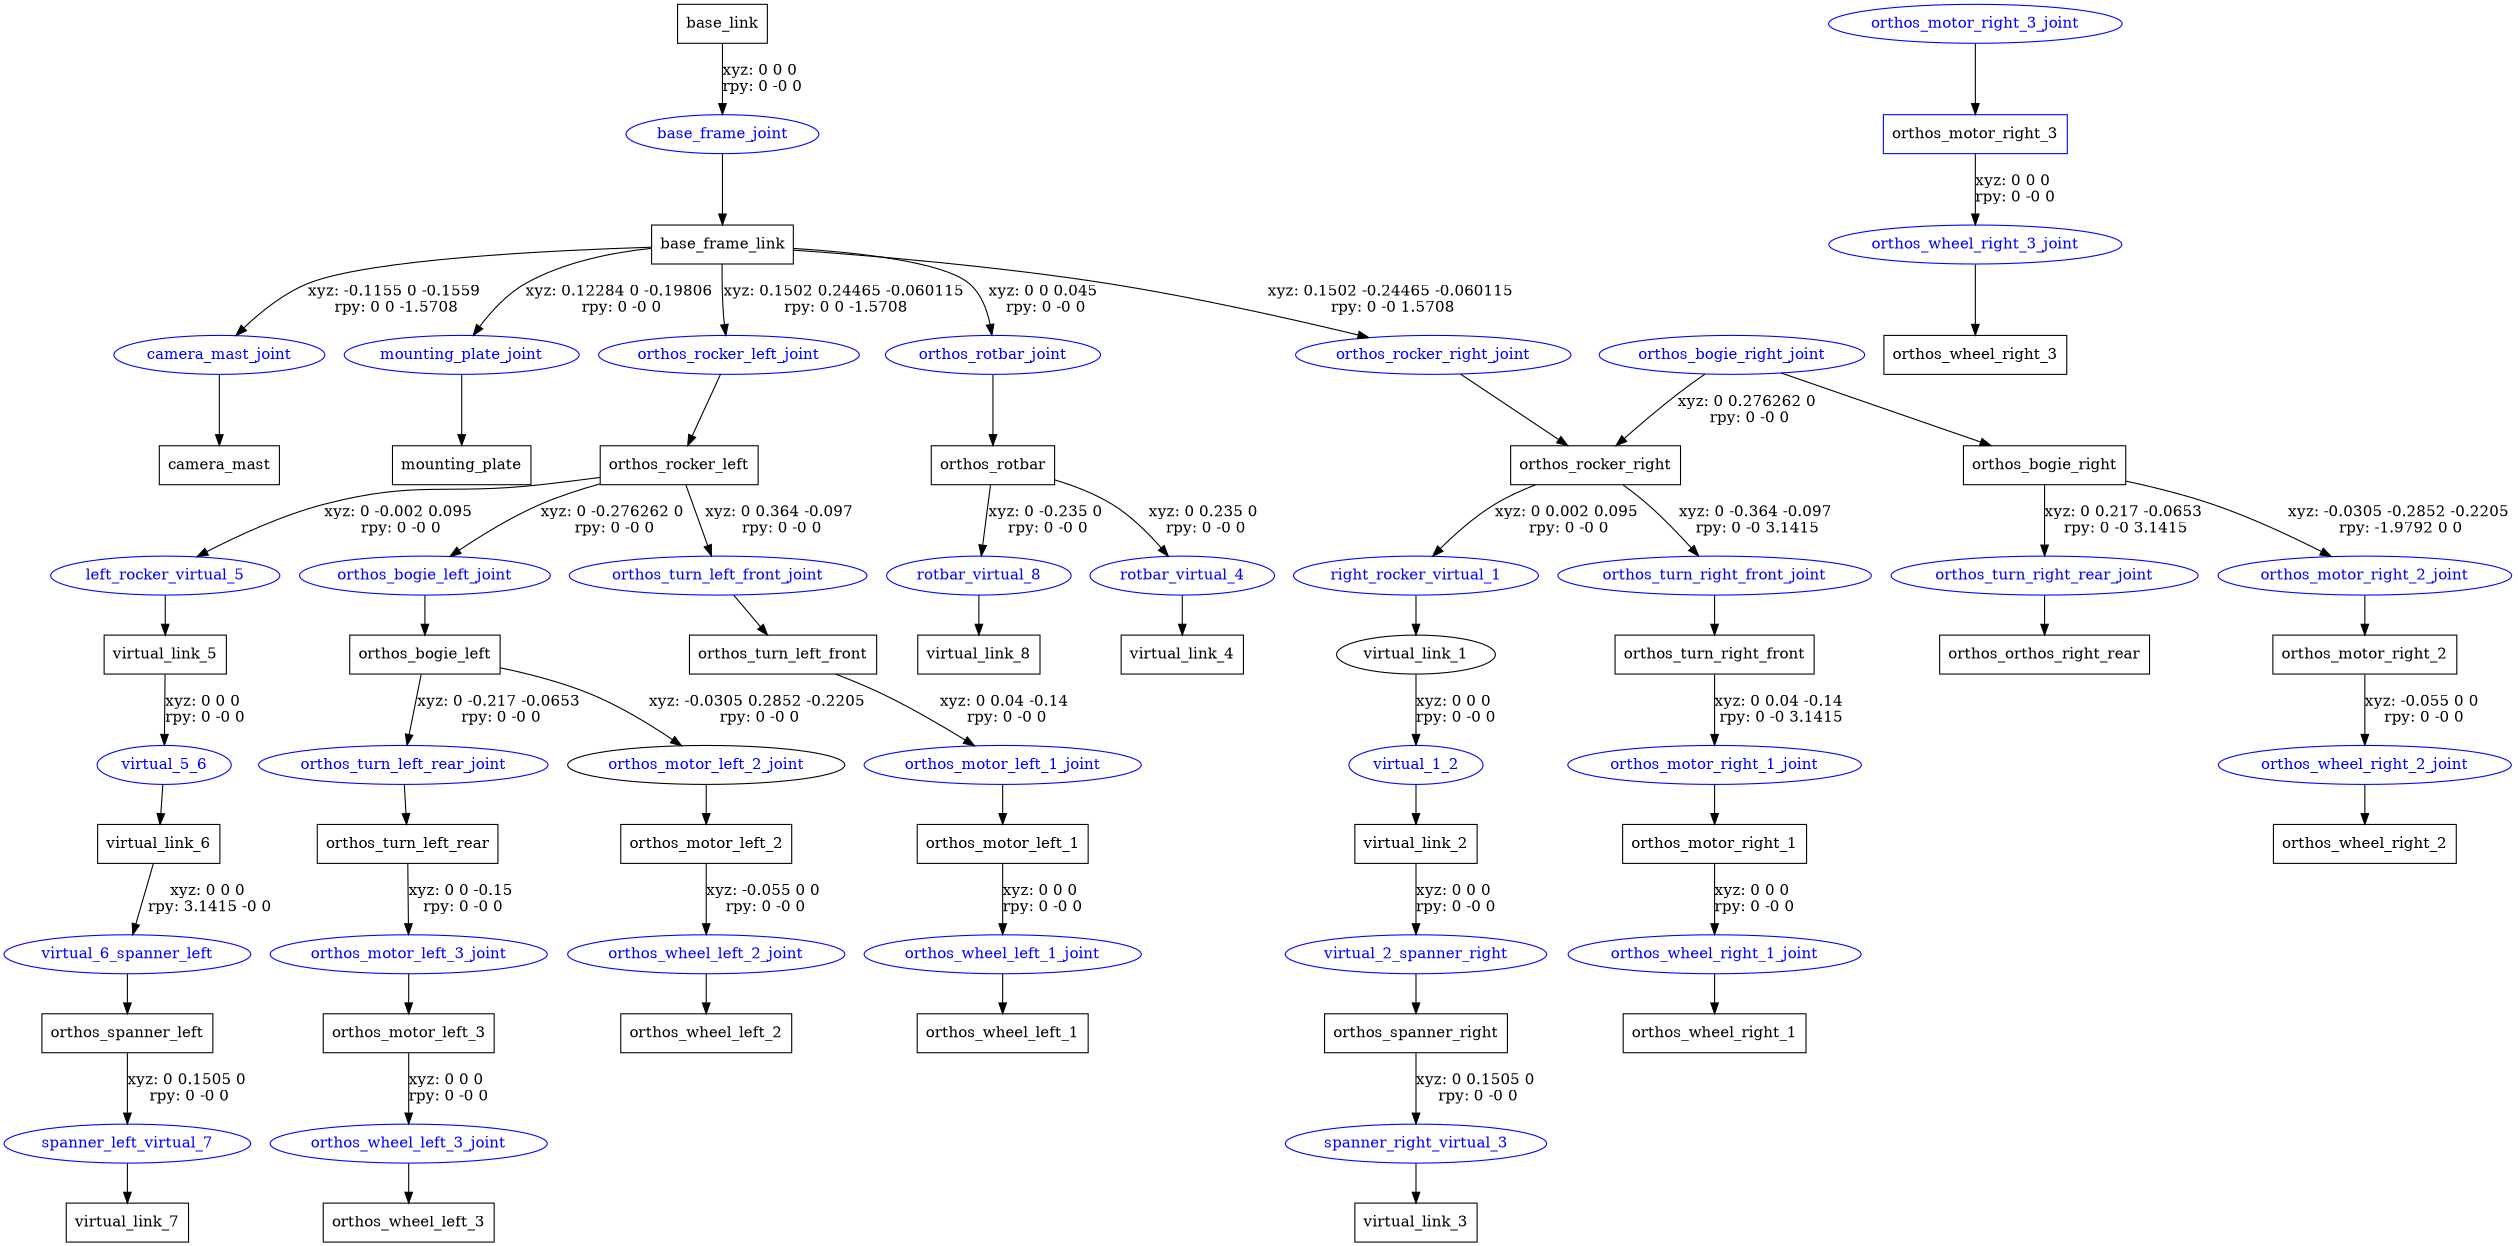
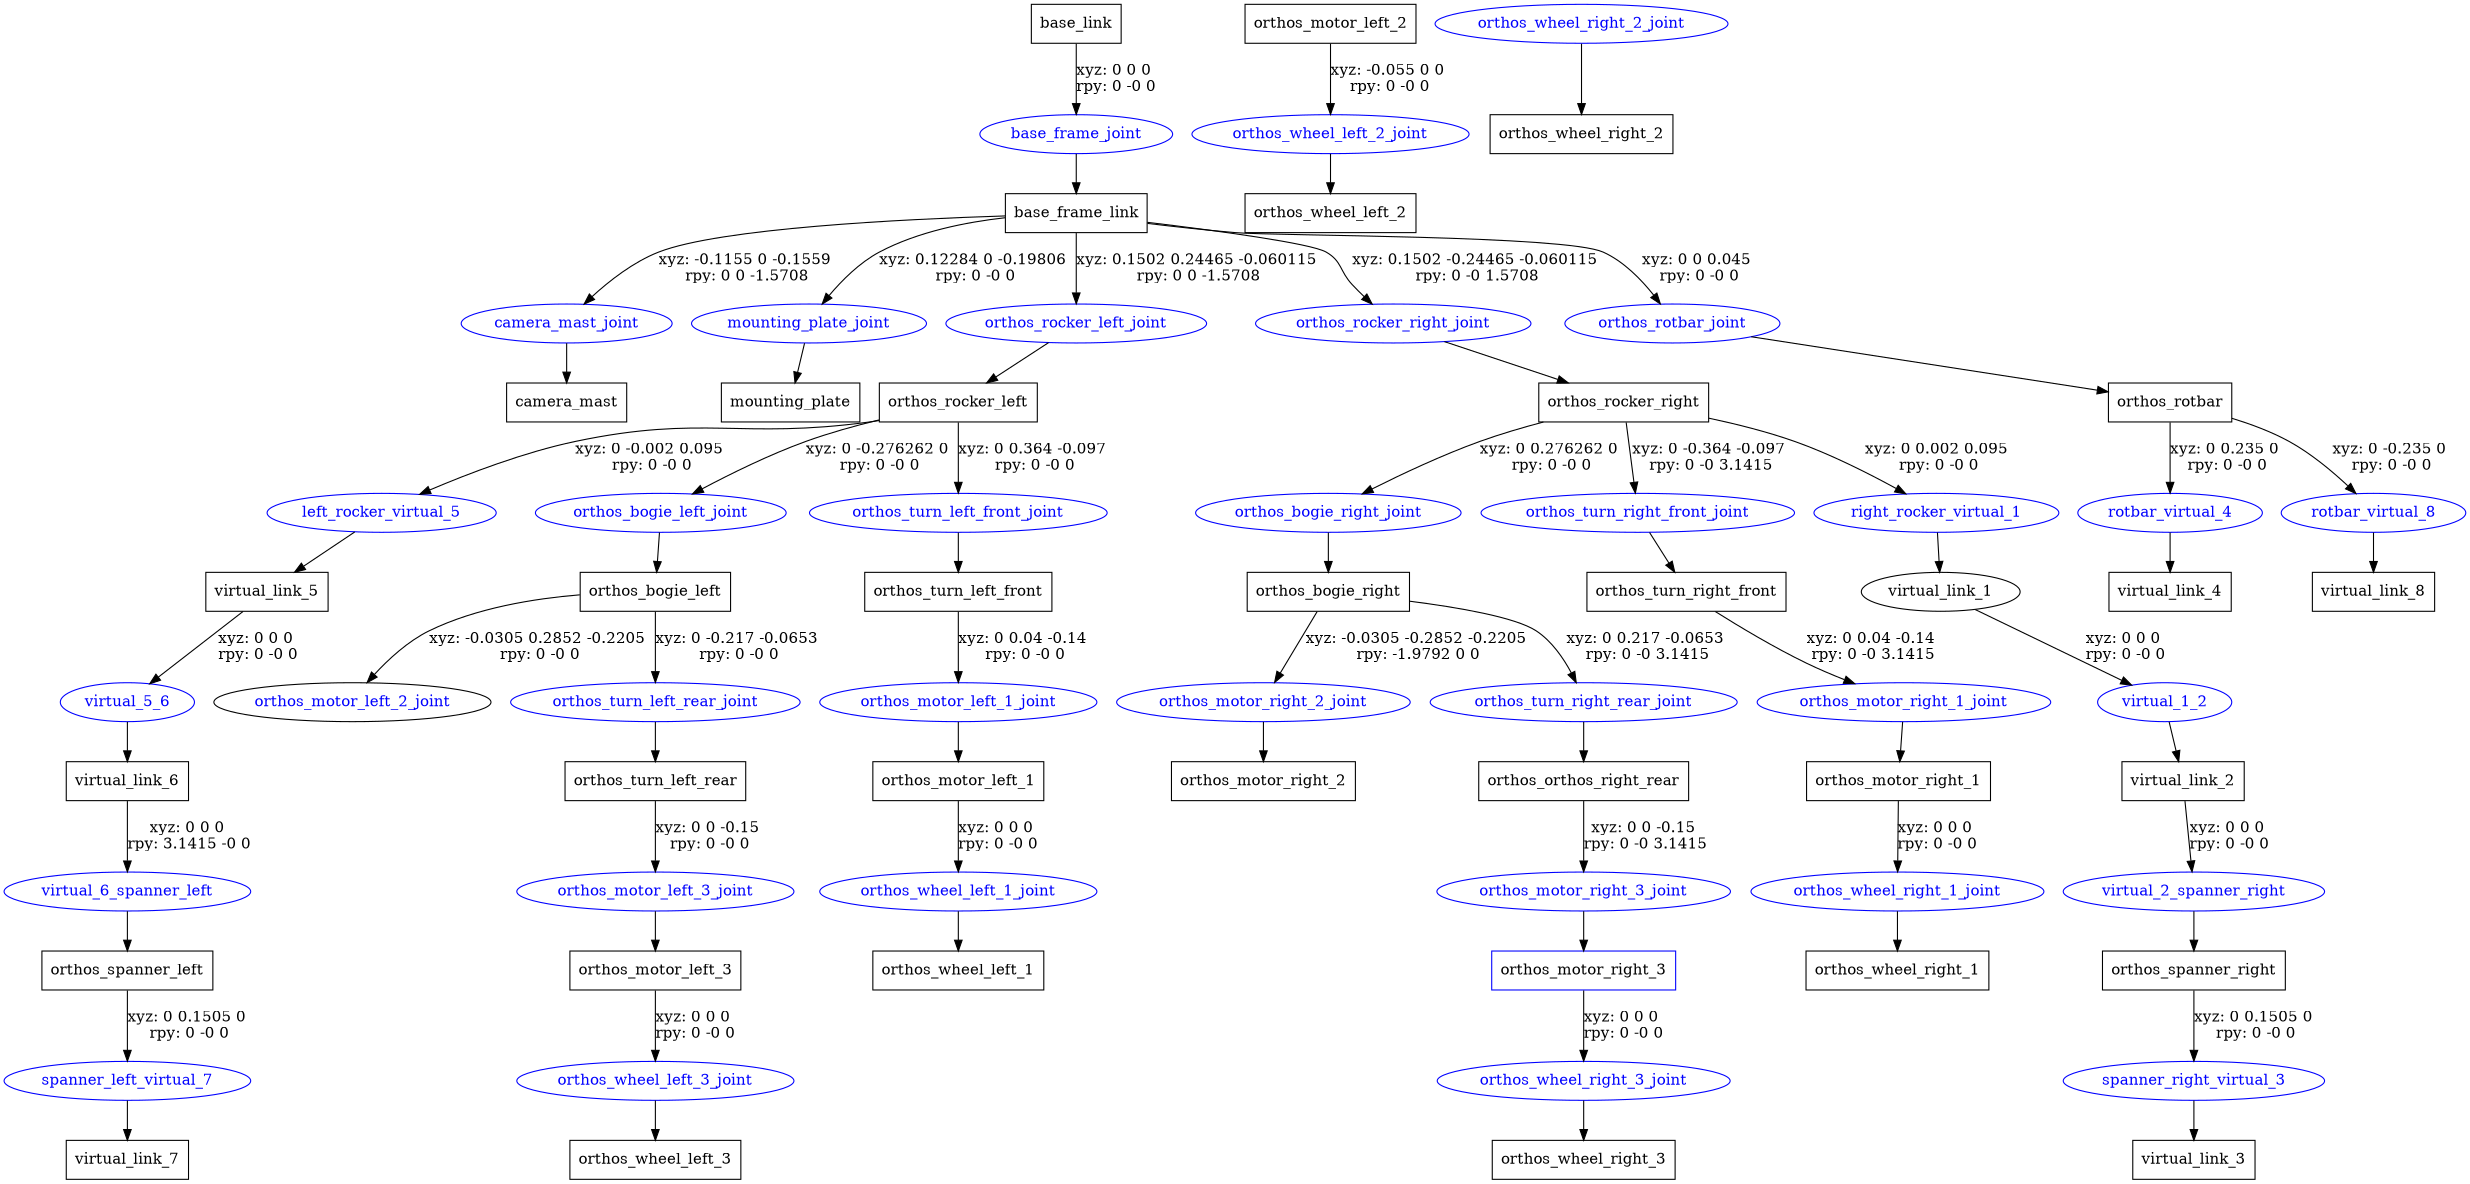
edge "orthos_bogie_right_joint" -> "orthos_rocker_right": reversed
edge "orthos_motor_right_2" -> "orthos_wheel_right_2_joint": removed, label "xyz: -0.055 0 0 rpy: 0 -0 0"
edge "orthos_motor_left_2_joint" -> "orthos_motor_left_2": removed
edge "orthos_orthos_right_rear" -> "orthos_motor_right_3_joint": added, label "xyz: 0 0 -0.15 rpy: 0 -0 3.1415"
